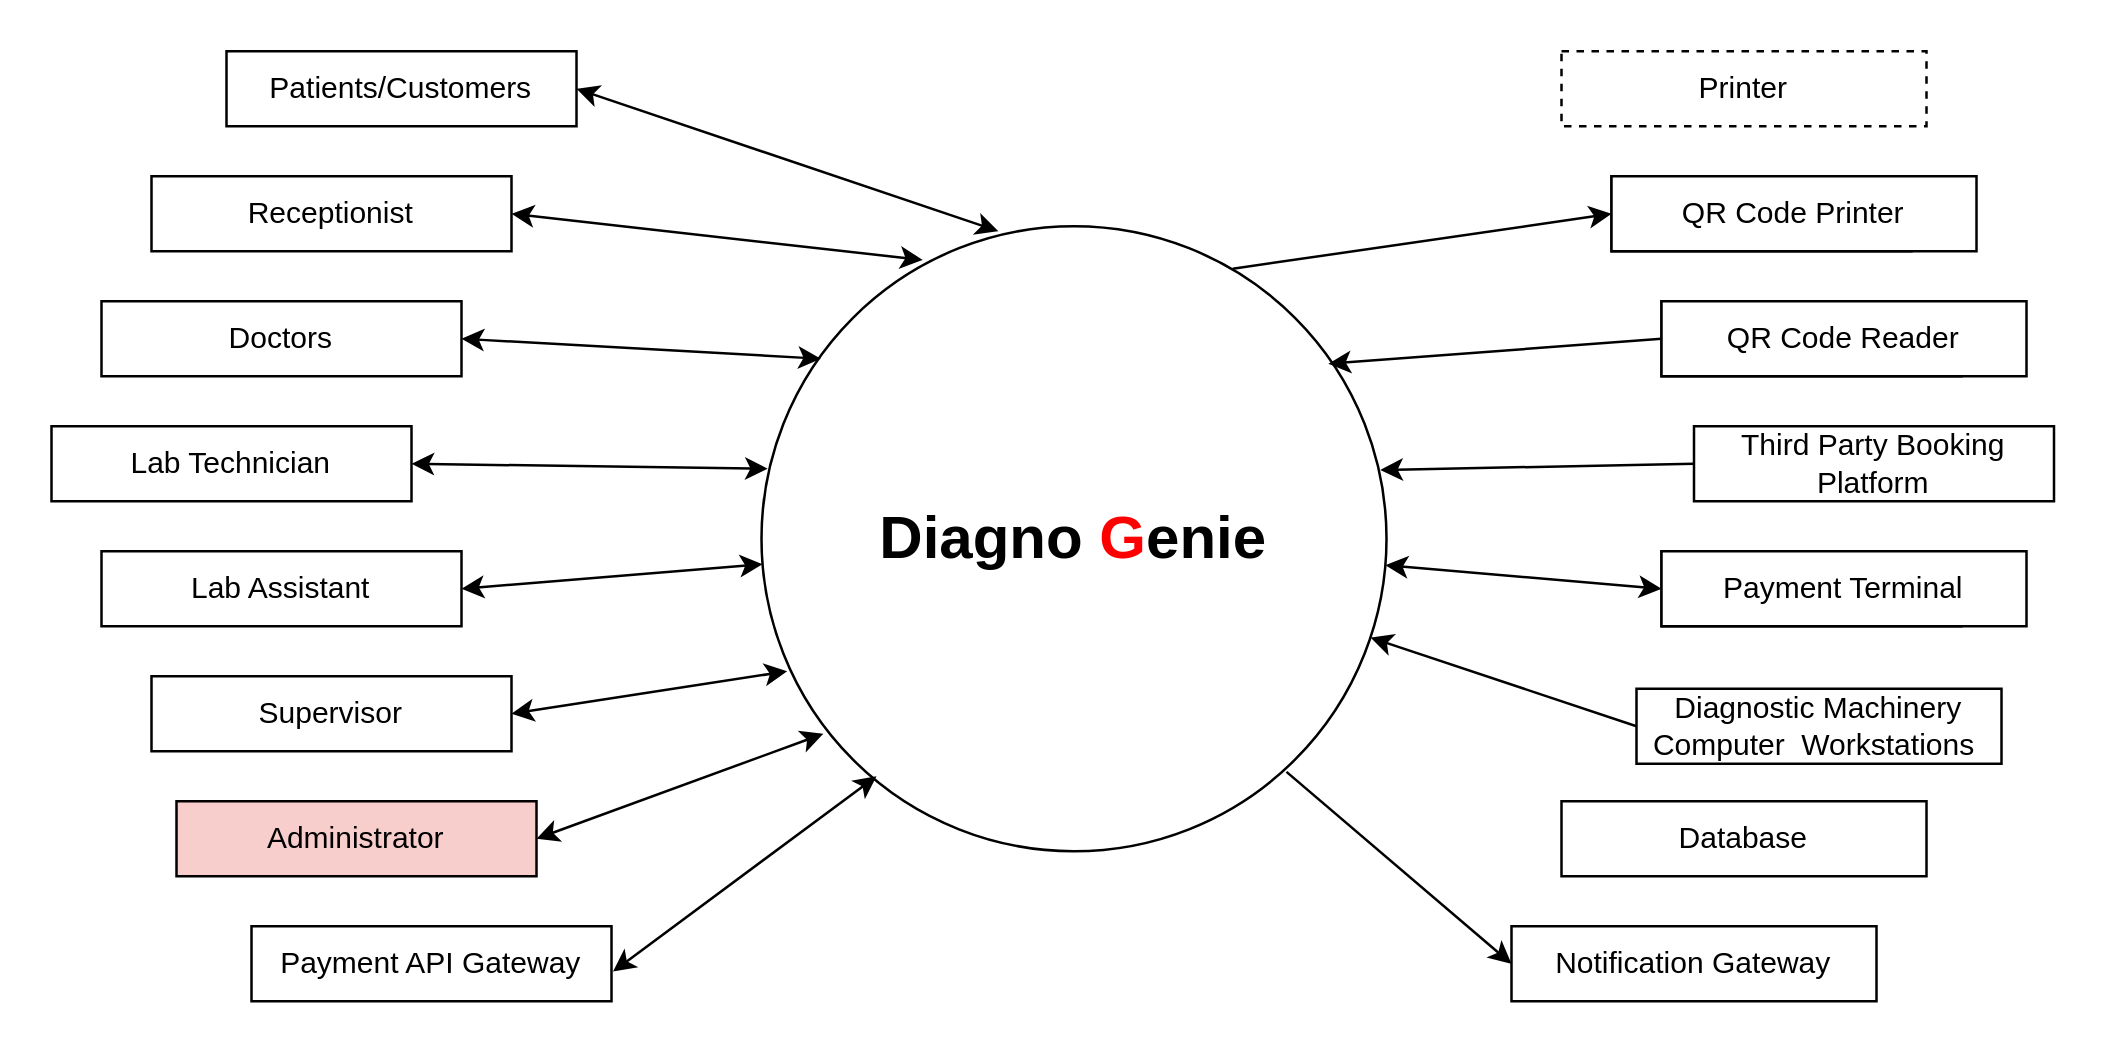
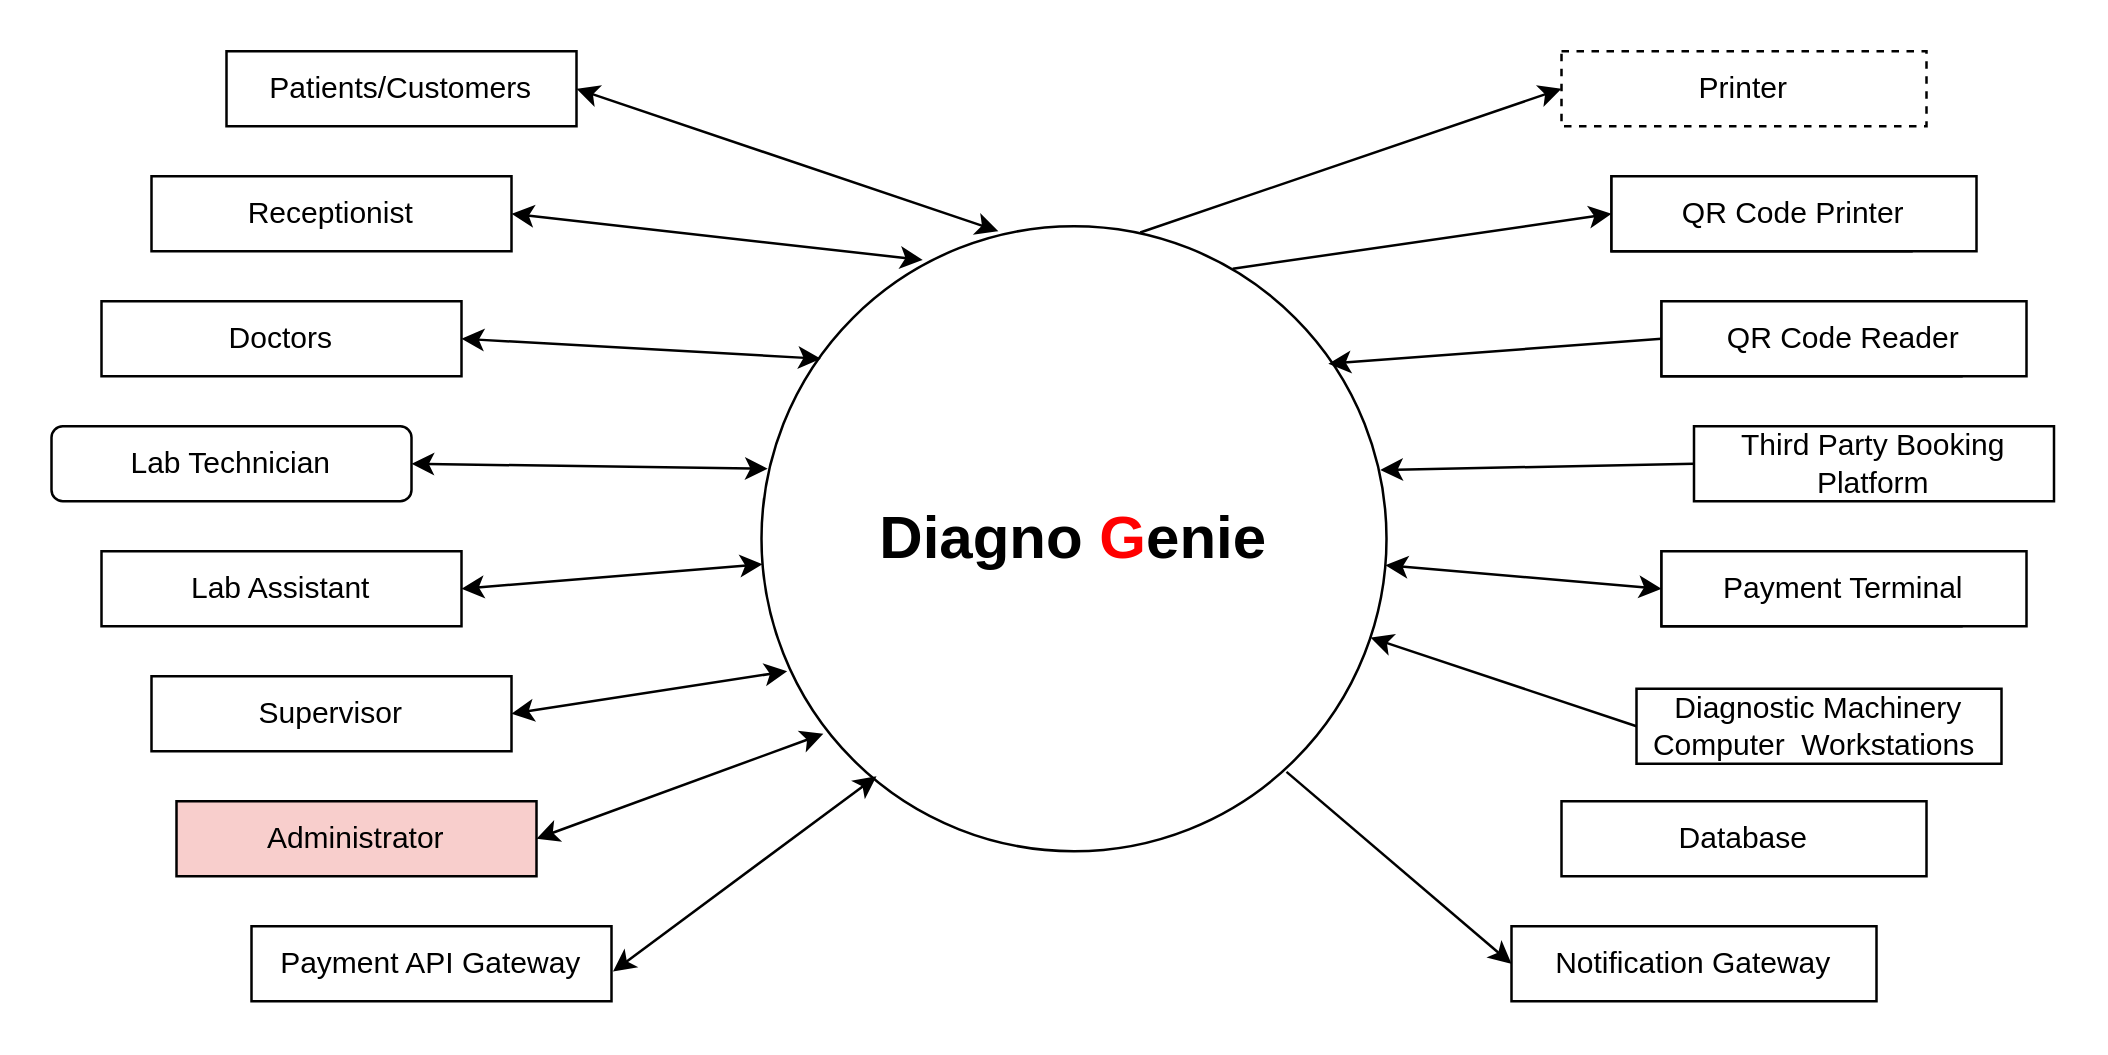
edge "Diagno Genie" -> "Printer": added
node "Lab Technician": shape rectangle -> rounded rectangle
